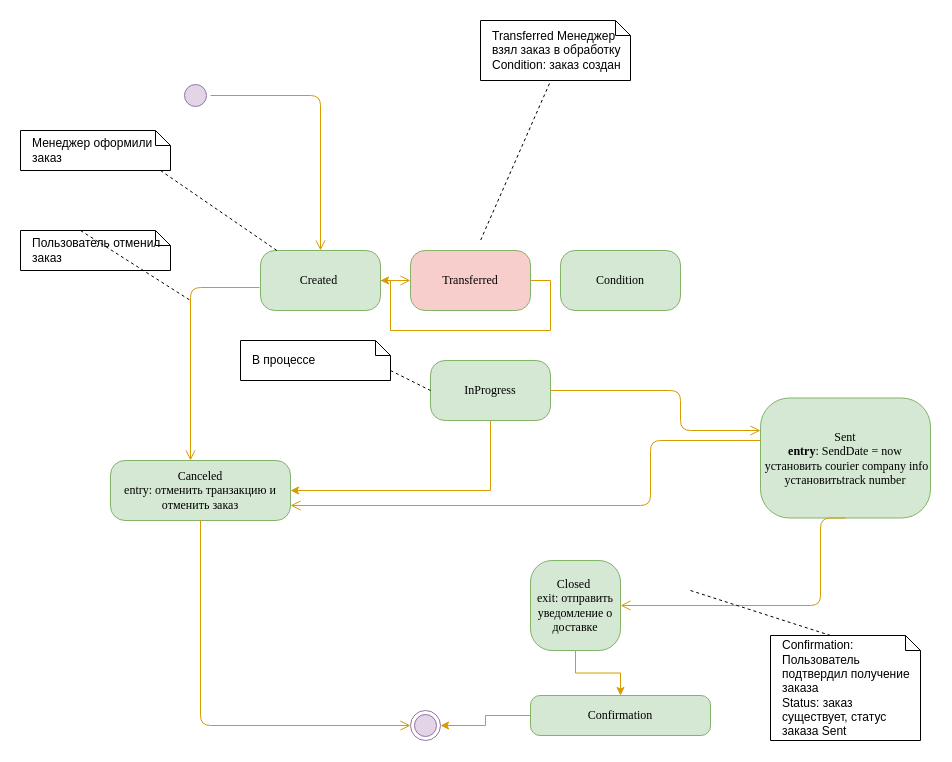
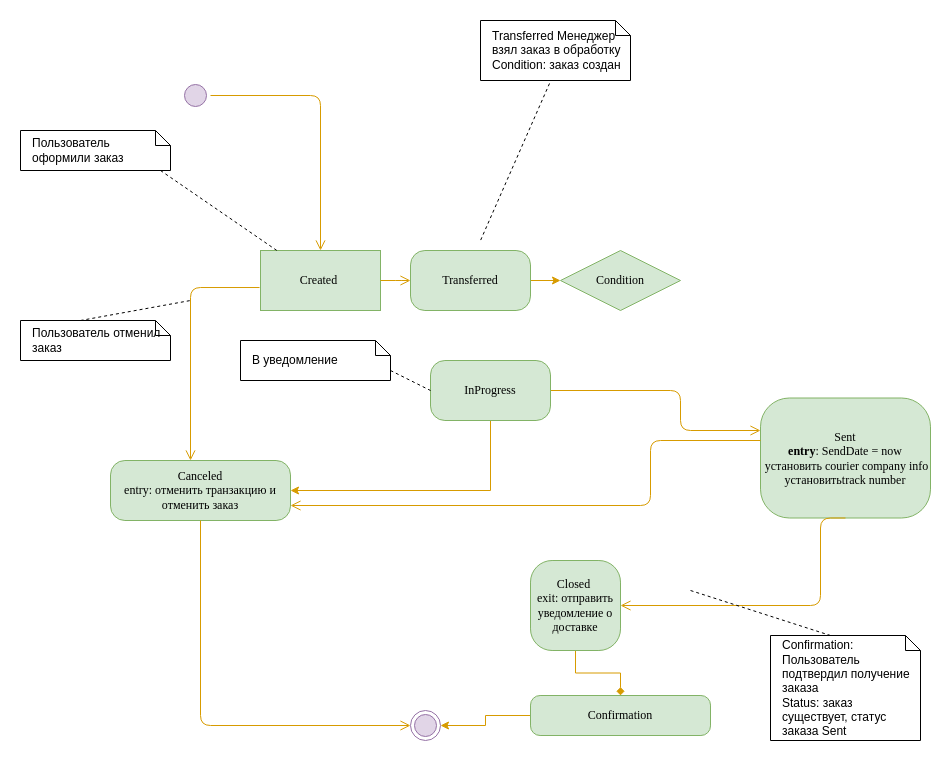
node "Менеджер оформили заказ": label "Менеджер оформили заказ" -> "Пользователь оформили заказ"
node "Пользователь отменил заказ": moved (96, 251) -> (96, 341)
node "Created": shape rounded rectangle -> rectangle
node "Transferred": fillcolor #f8cecc -> #d5e8d4
node "Condition": shape rounded rectangle -> diamond
edge "Transferred" -> "Created": now "Transferred" -> "Condition"
node "В процессе": label "В процессе" -> "В уведомление"
edge "Closed exit: отправить уведомление о доставке" -> "Confirmation": arrowhead classic -> diamond
